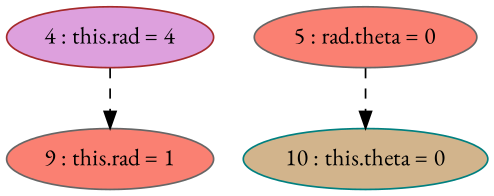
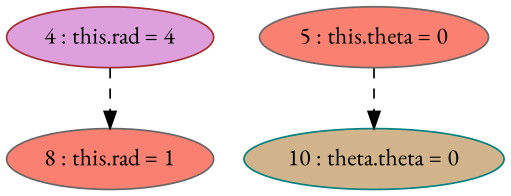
node "5 : rad.theta = 0": label "5 : rad.theta = 0" -> "5 : this.theta = 0"
node "9 : this.rad = 1": label "9 : this.rad = 1" -> "8 : this.rad = 1"
node "10 : this.theta = 0": label "10 : this.theta = 0" -> "10 : theta.theta = 0"
